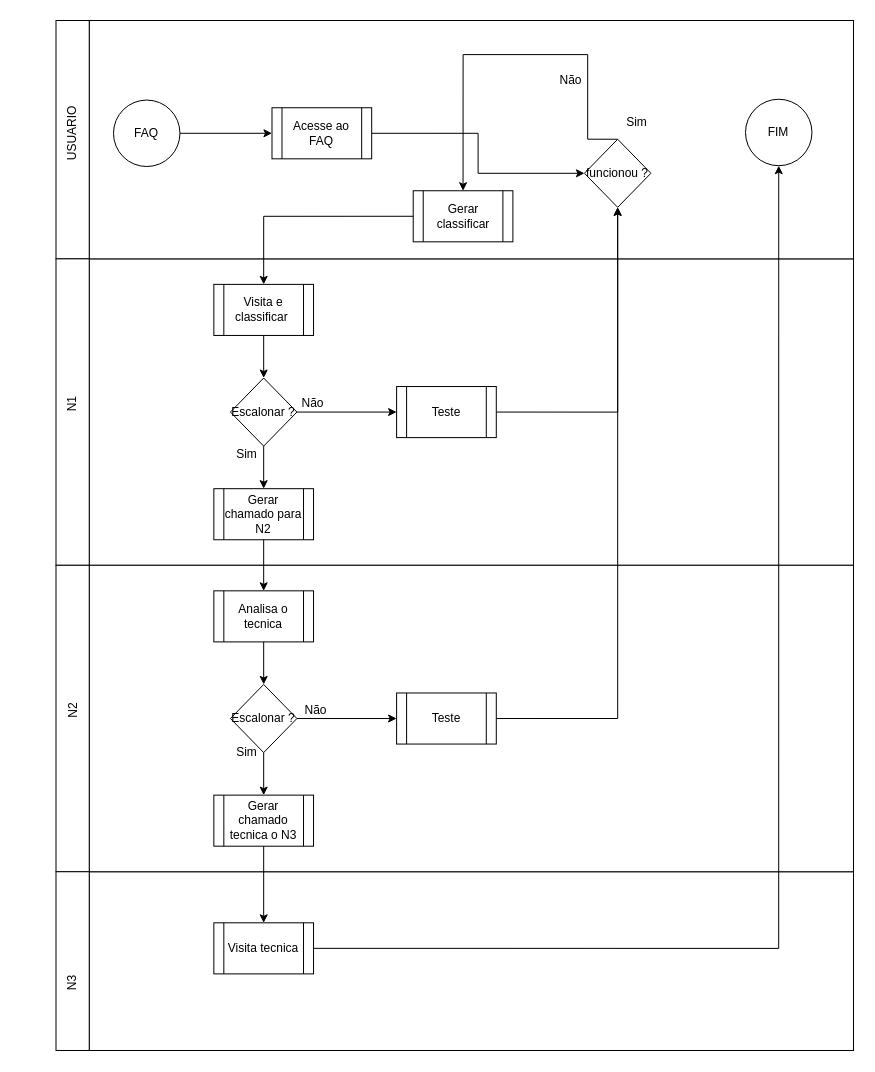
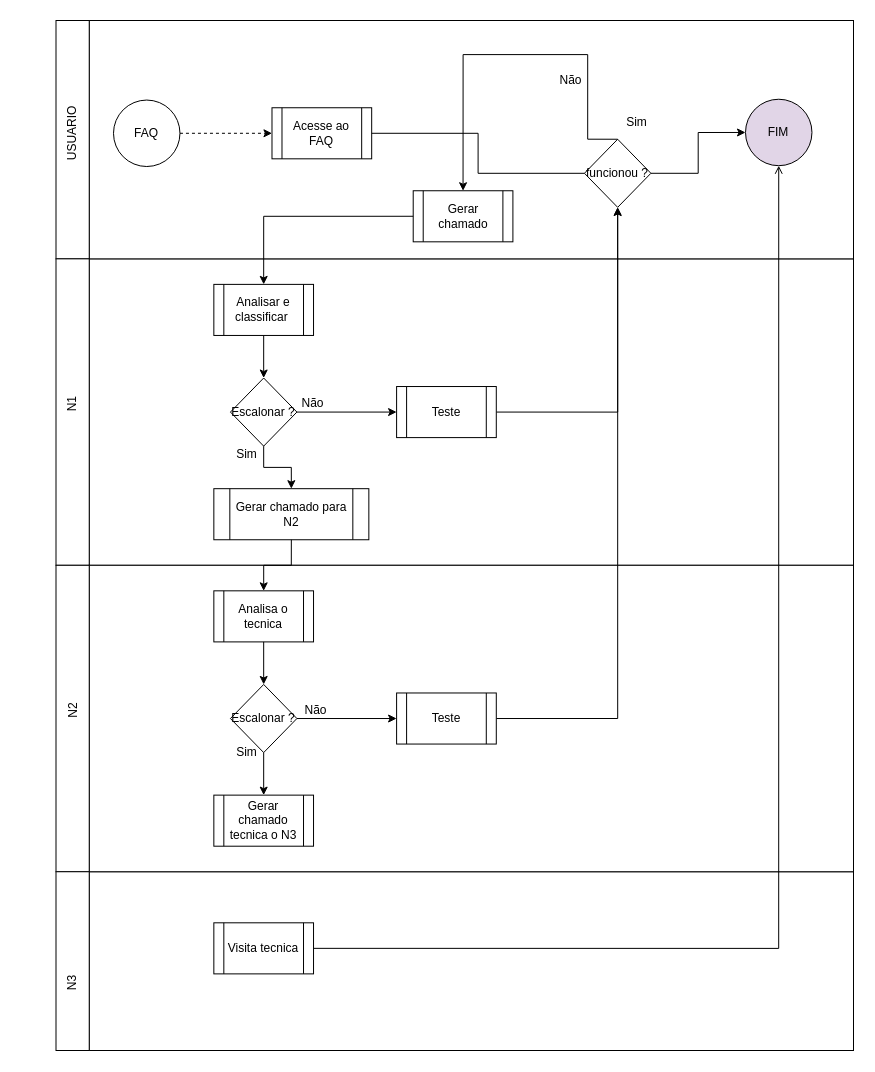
node "FIM": fillcolor #ffffff -> #e1d5e7
edge "FAQ" -> "Acesse ao FAQ": style solid -> dashed
edge "funcionou ?" -> "FIM": added
edge "Acesse ao FAQ" -> "funcionou ?": arrowhead classic -> none
edge "Visita tecnica" -> "FIM": arrowhead classic -> open
node "Gerar classificar": label "Gerar classificar" -> "Gerar chamado"
node "Visita e classificar": label "Visita e classificar" -> "Analisar e classificar"
node "Gerar chamado para N2": size 100x51 -> 155x51
edge "Gerar chamado tecnica o N3" -> "Visita tecnica": removed
